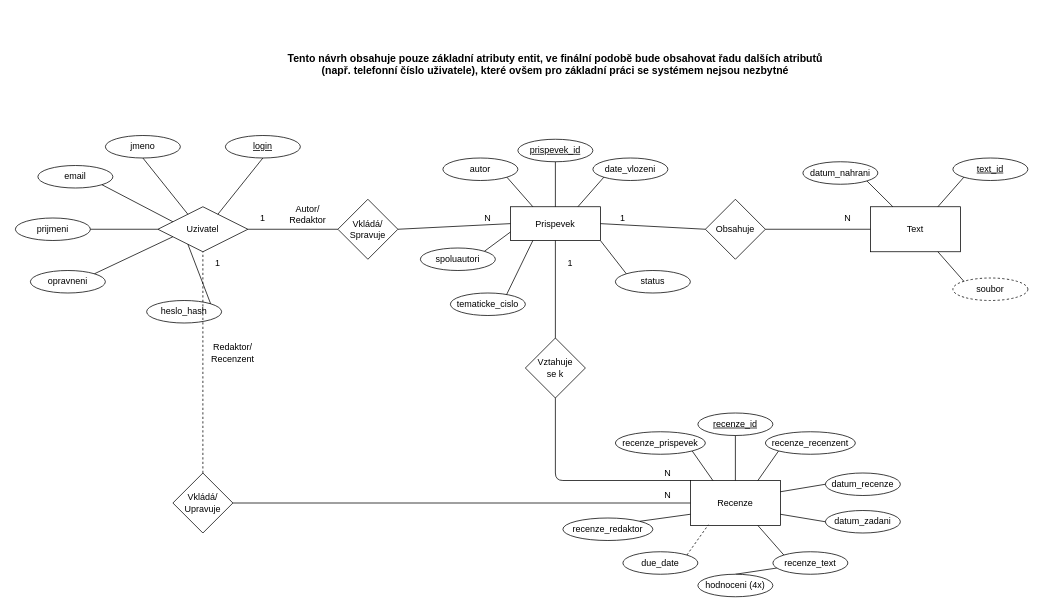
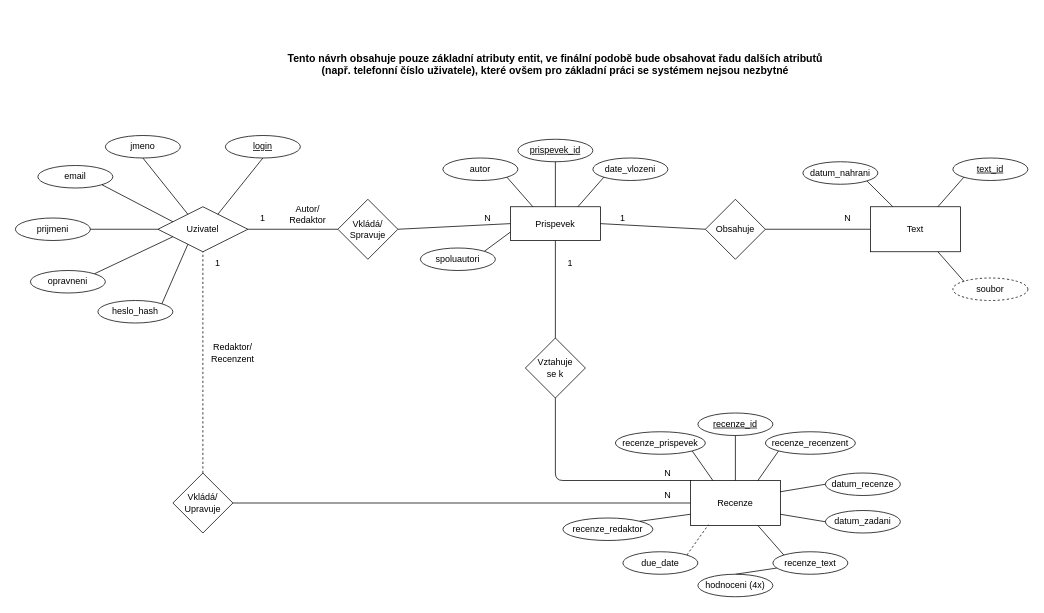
edge "Prispevek" -- "status": removed
edge "Prispevek" -- "tematicke_cislo": removed
node "status": removed
node "tematicke_cislo": removed
node "heslo_hash": moved (184, 312) -> (135, 312)
